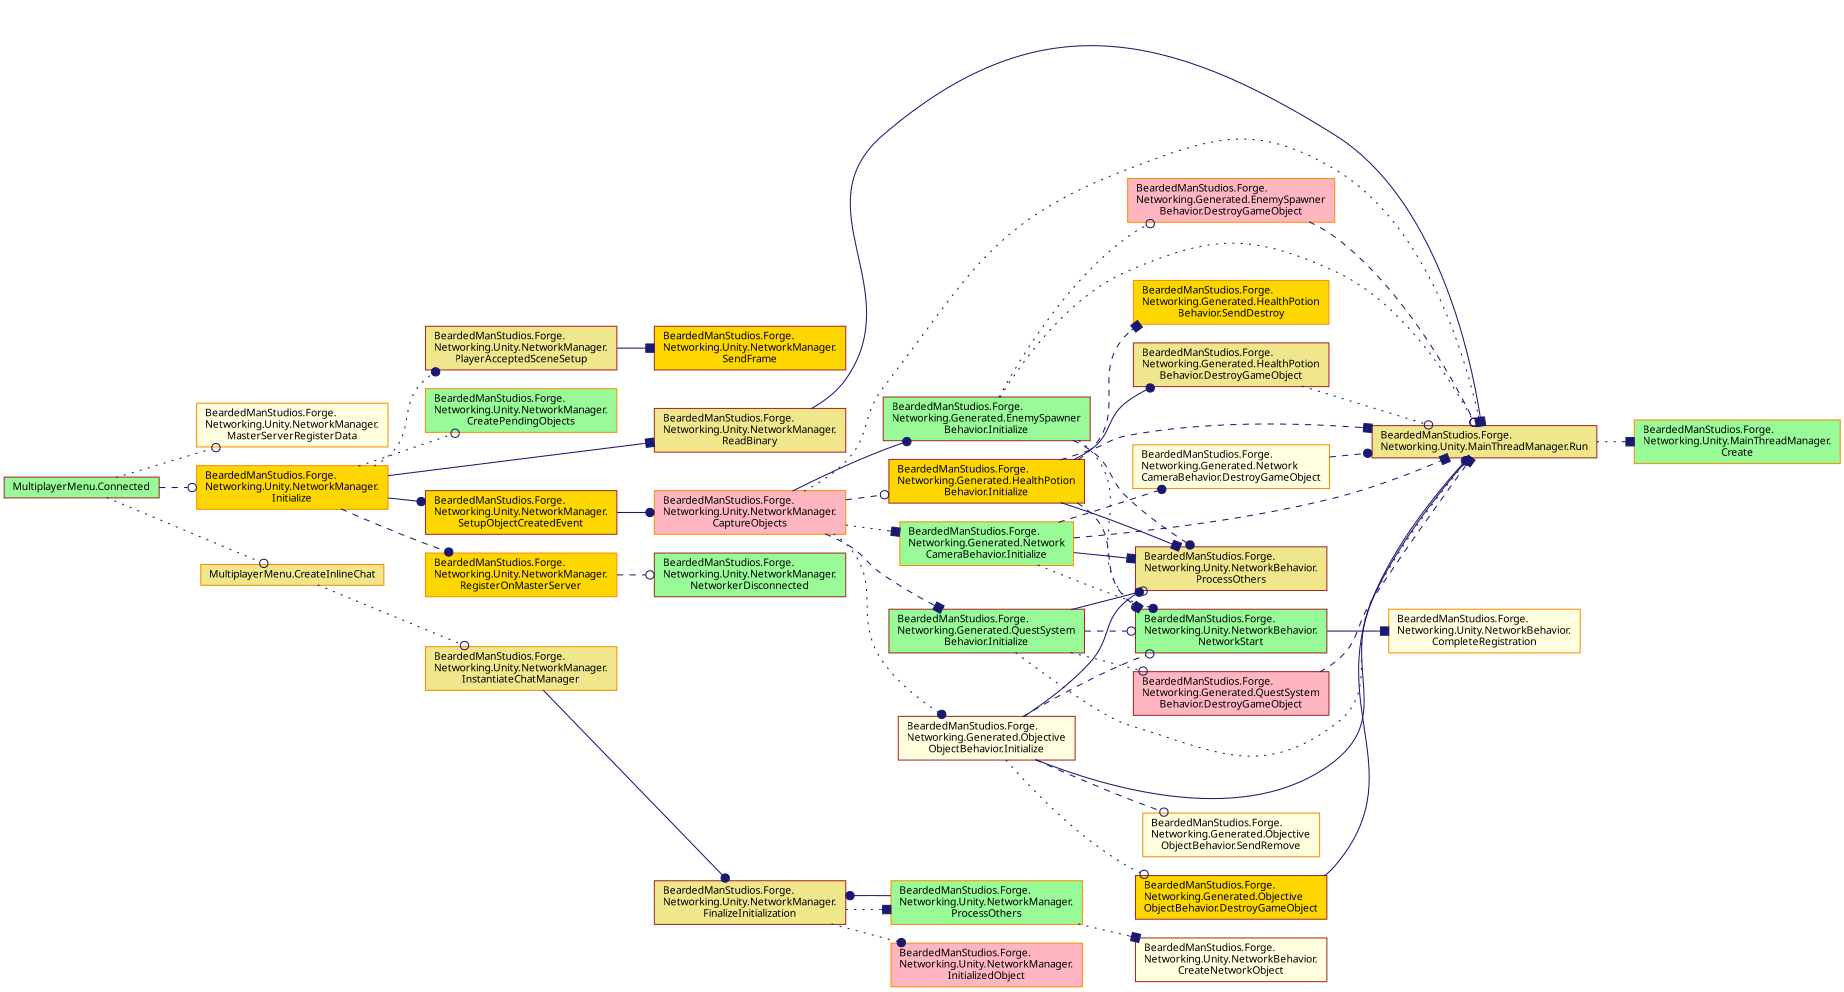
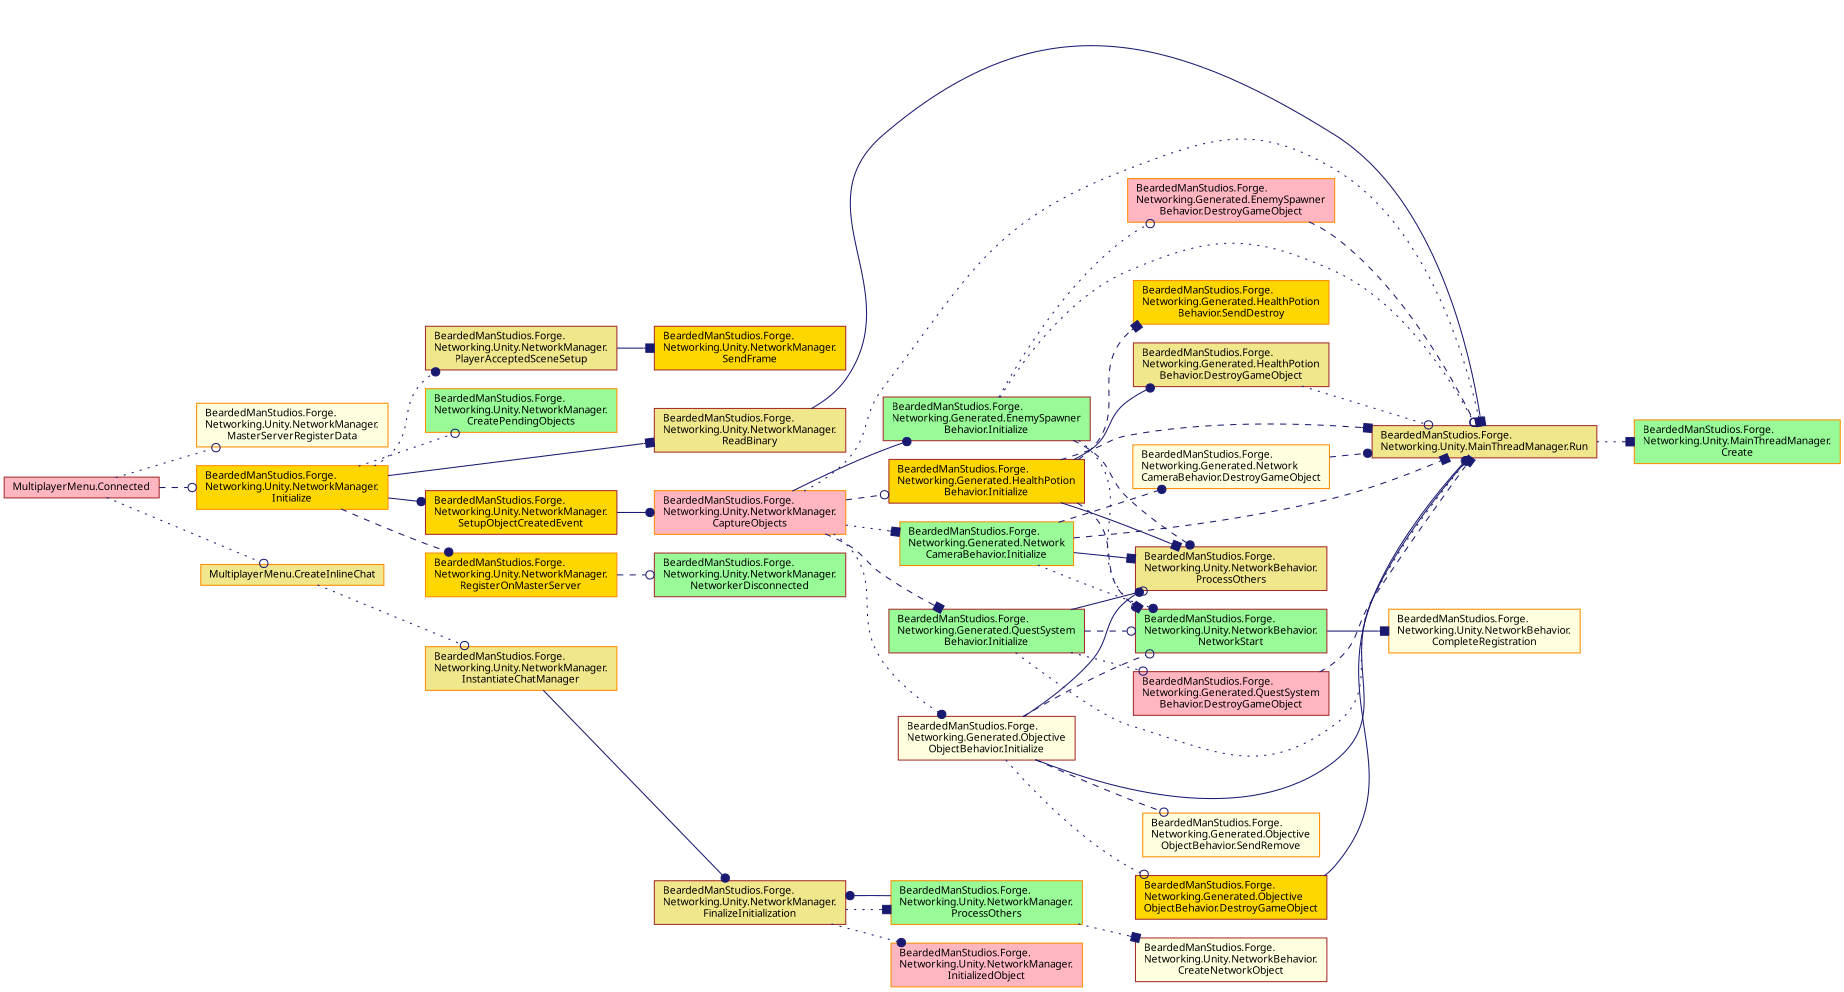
node "MultiplayerMenu.Connected": fillcolor palegreen -> lightpink
